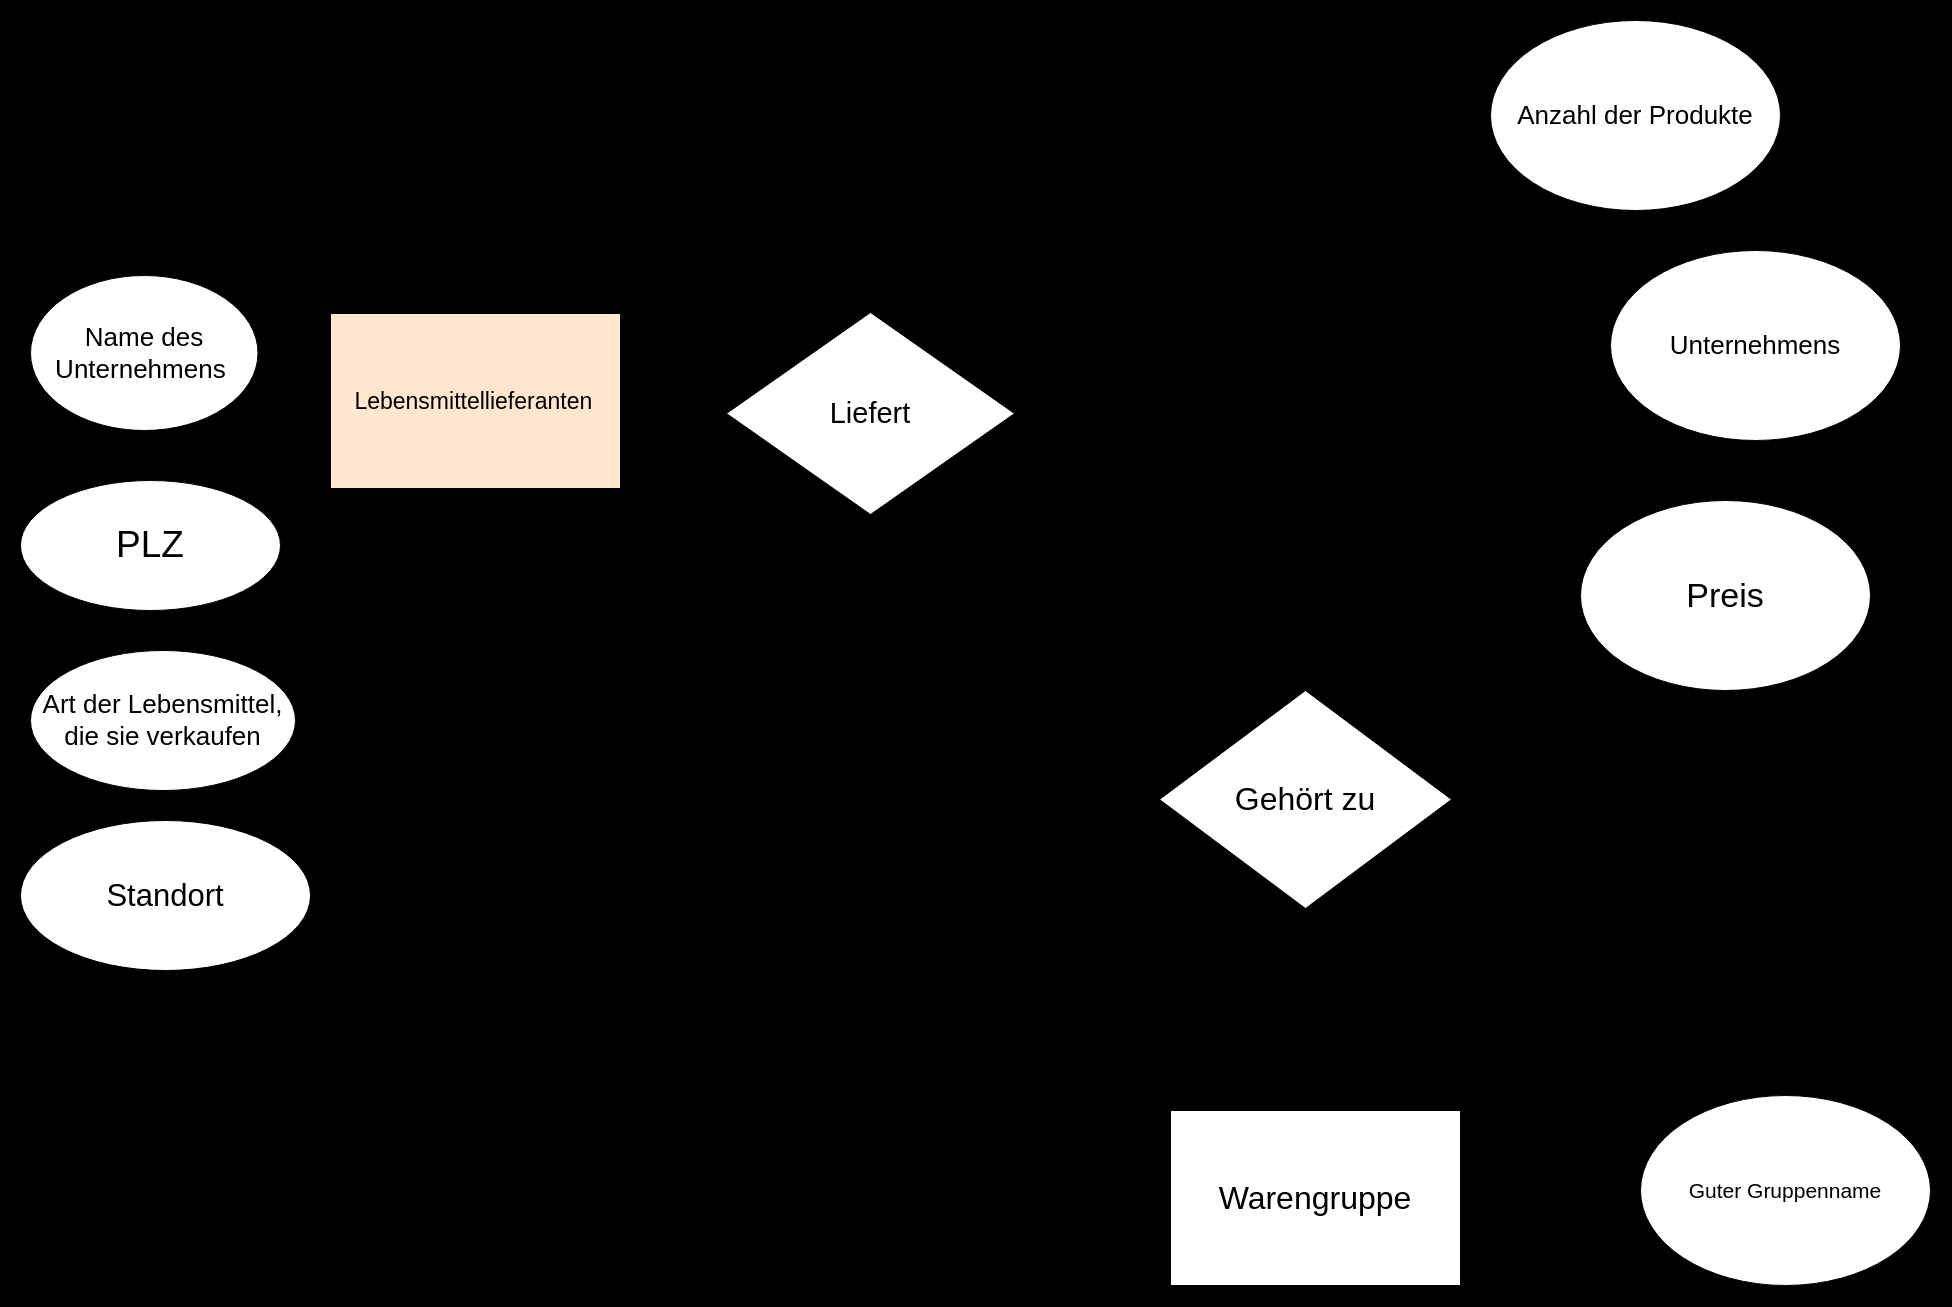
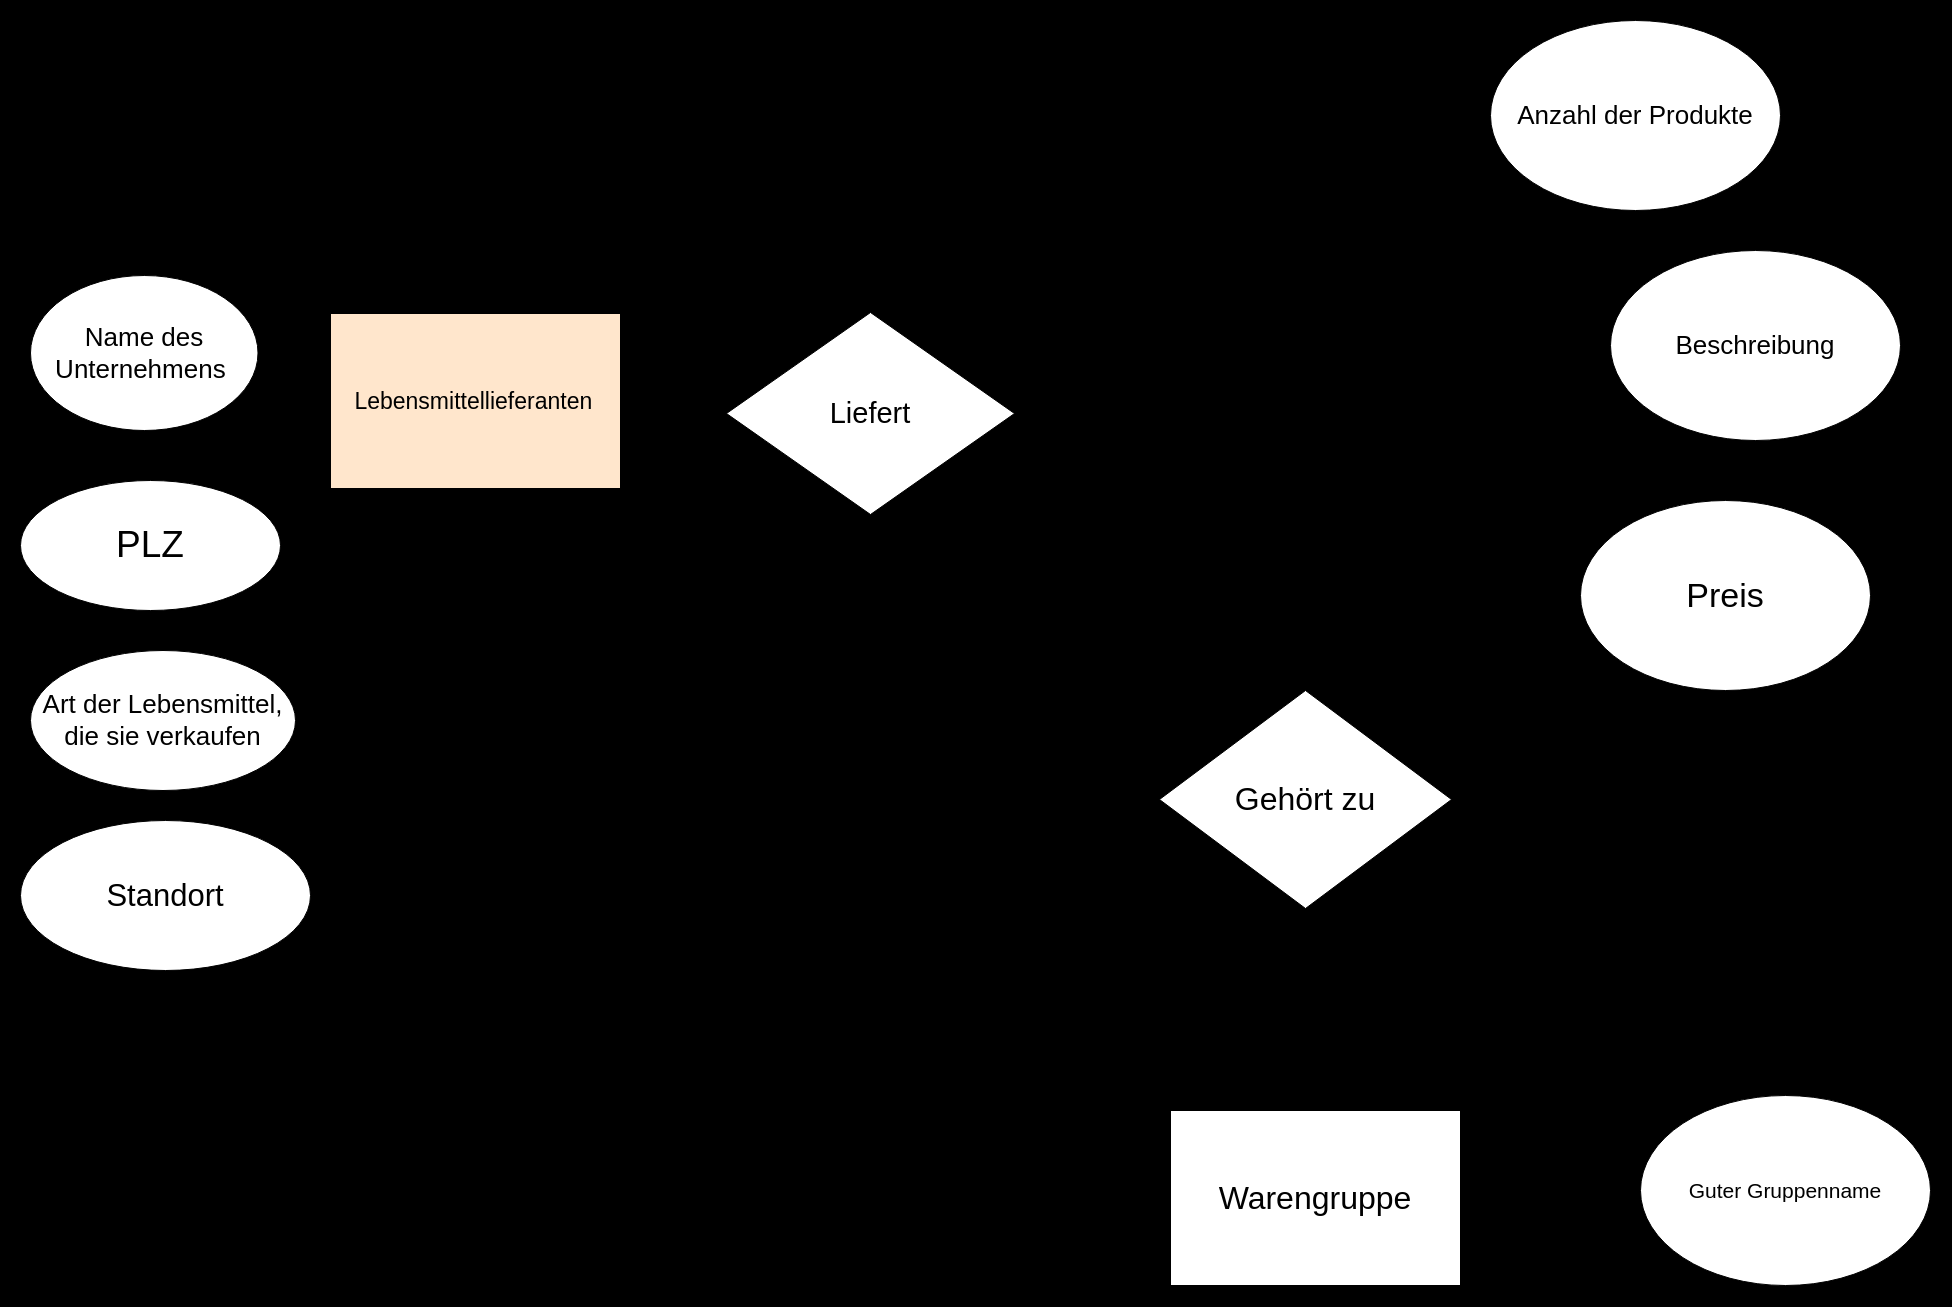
node "Unternehmens": label "Unternehmens" -> "Beschreibung"
